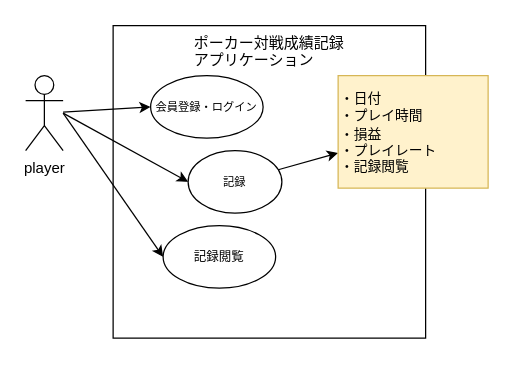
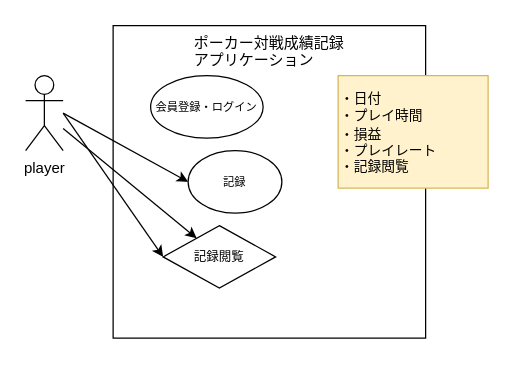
edge "player" -> "会員登録・ログイン": now "player" -> "記録閲覧"
edge "記録" -> "・日付 ・プレイ時間 ・損益 ・プレイレート ・記録閲覧": removed
node "記録閲覧": shape ellipse -> diamond
